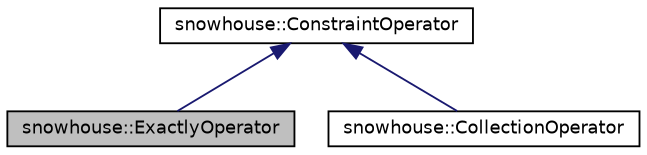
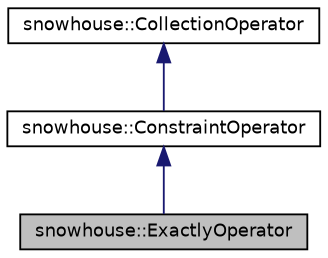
edge "snowhouse::CollectionOperator" -> "snowhouse::ConstraintOperator": reversed
